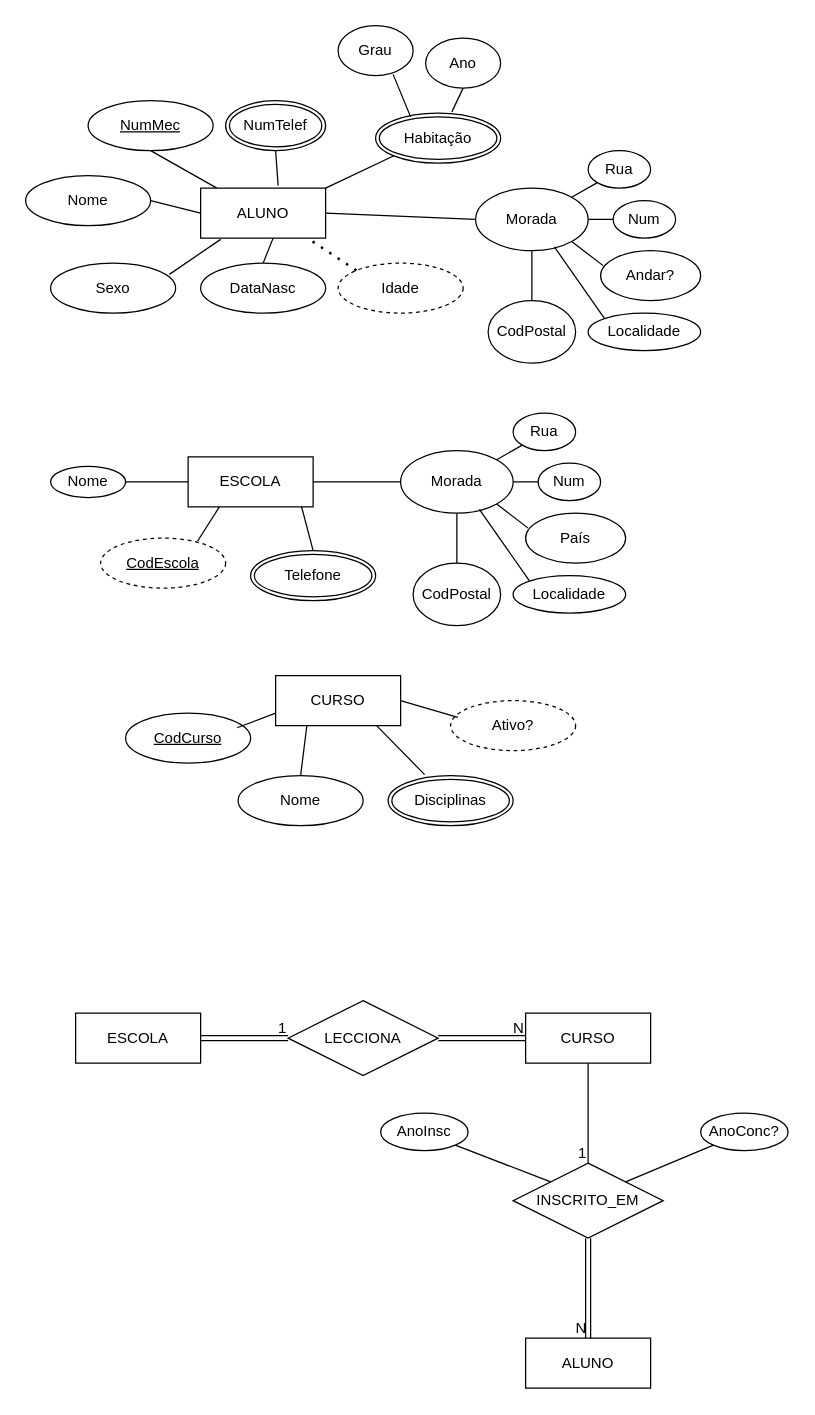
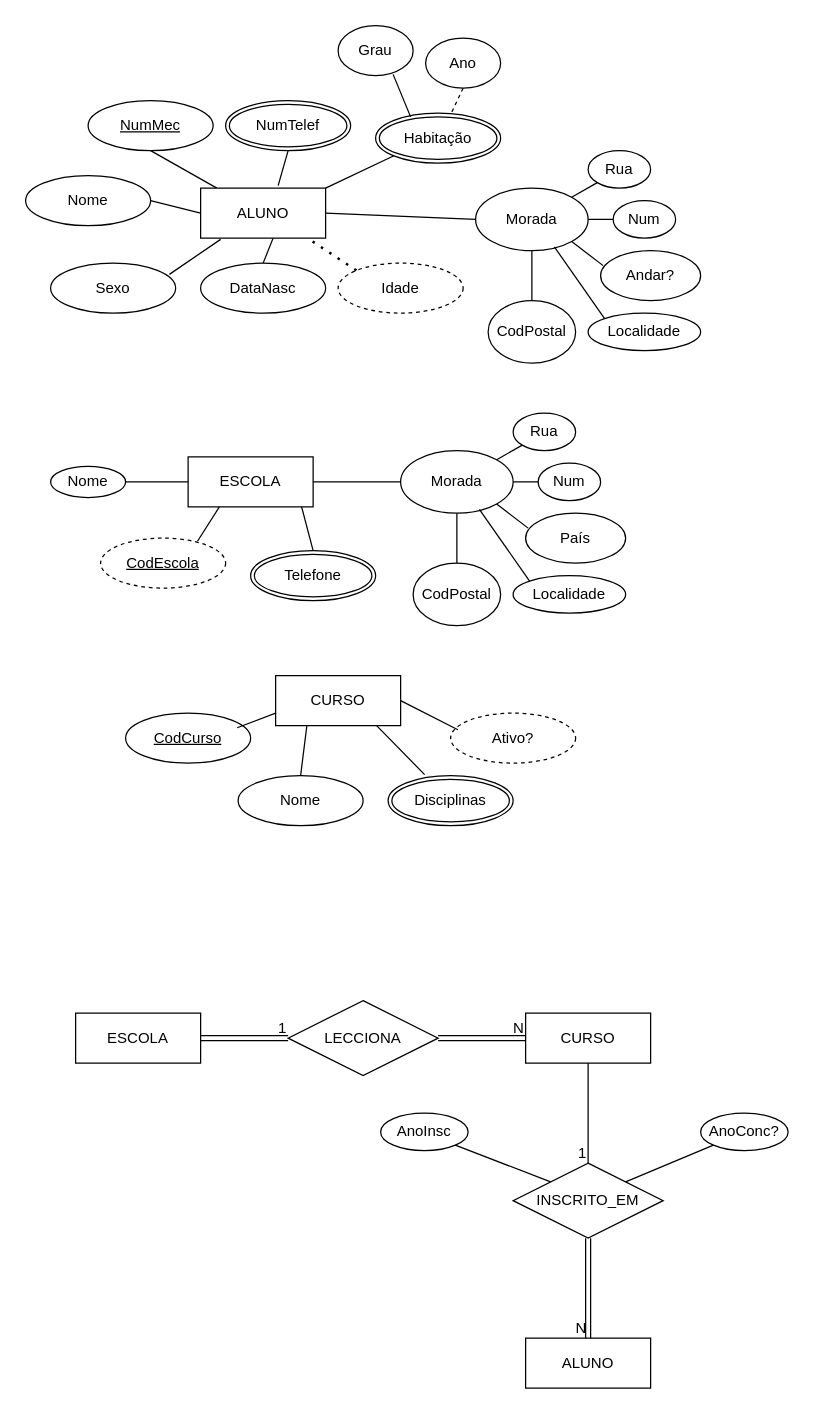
edge "Ano" -- "Habitação": style solid -> dashed
node "NumTelef": size 100x50 -> 125x50
node "Ativo?": moved (513, 726) -> (513, 738)
